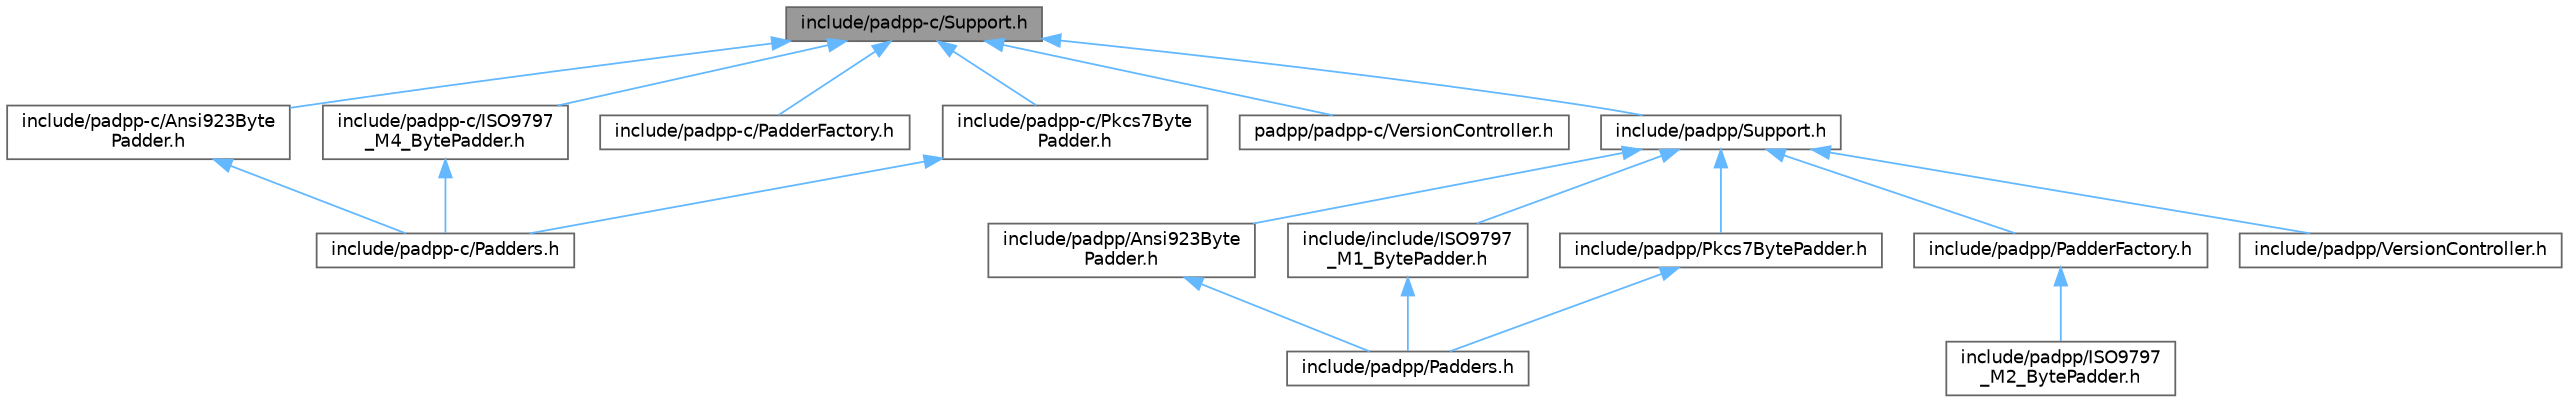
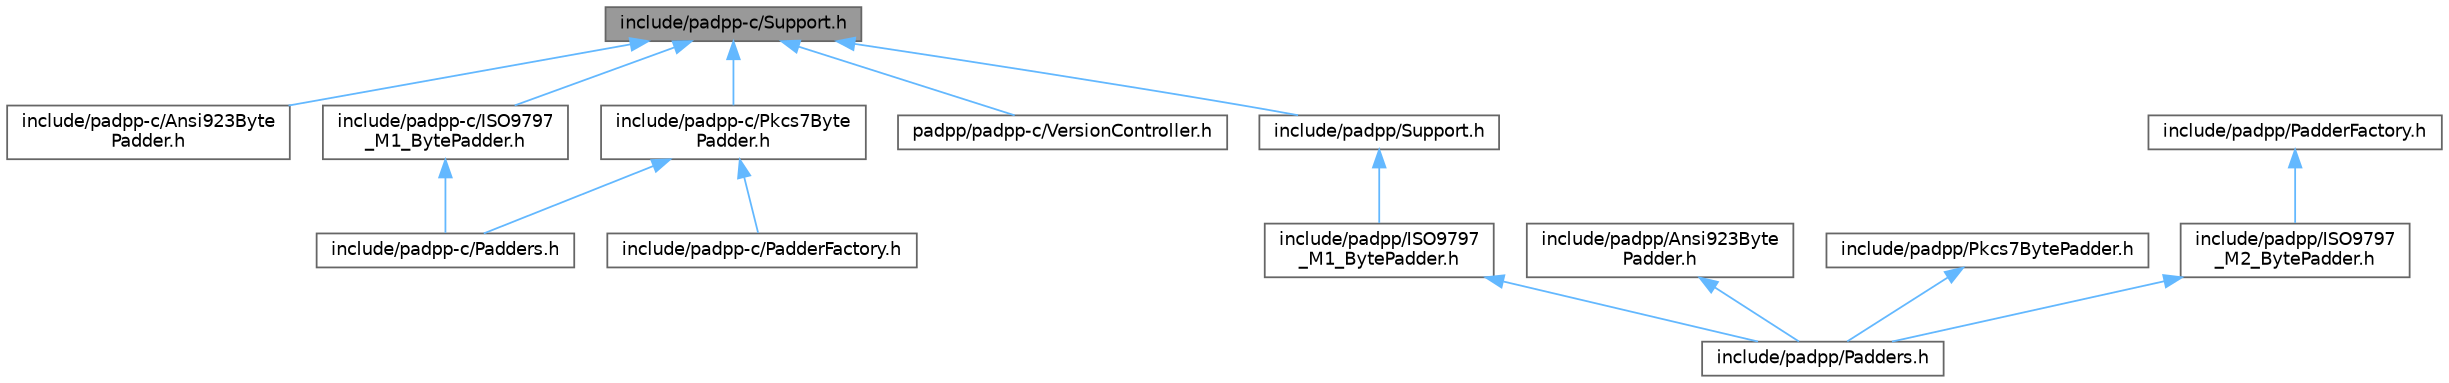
edge "include/padpp-c/PadderFactory.h" -> "include/padpp-c/Support.h": now "include/padpp-c/PadderFactory.h" -> "include/padpp-c/Pkcs7Byte Padder.h"
node "include/padpp-c/ISO9797 _M4_BytePadder.h": label "include/padpp-c/ISO9797 _M4_BytePadder.h" -> "include/padpp-c/ISO9797 _M1_BytePadder.h"
edge "include/padpp/Ansi923Byte Padder.h" -> "include/padpp/Support.h": removed
edge "include/padpp/PadderFactory.h" -> "include/padpp/Support.h": removed
edge "include/padpp-c/Padders.h" -> "include/padpp-c/Ansi923Byte Padder.h": removed
edge "include/padpp/Pkcs7BytePadder.h" -> "include/padpp/Support.h": removed
node "include/include/ISO9797 _M1_BytePadder.h": label "include/include/ISO9797 _M1_BytePadder.h" -> "include/padpp/ISO9797 _M1_BytePadder.h"
node "include/padpp/VersionController.h": removed
edge "include/padpp/Padders.h" -> "include/padpp/ISO9797 _M2_BytePadder.h": added
